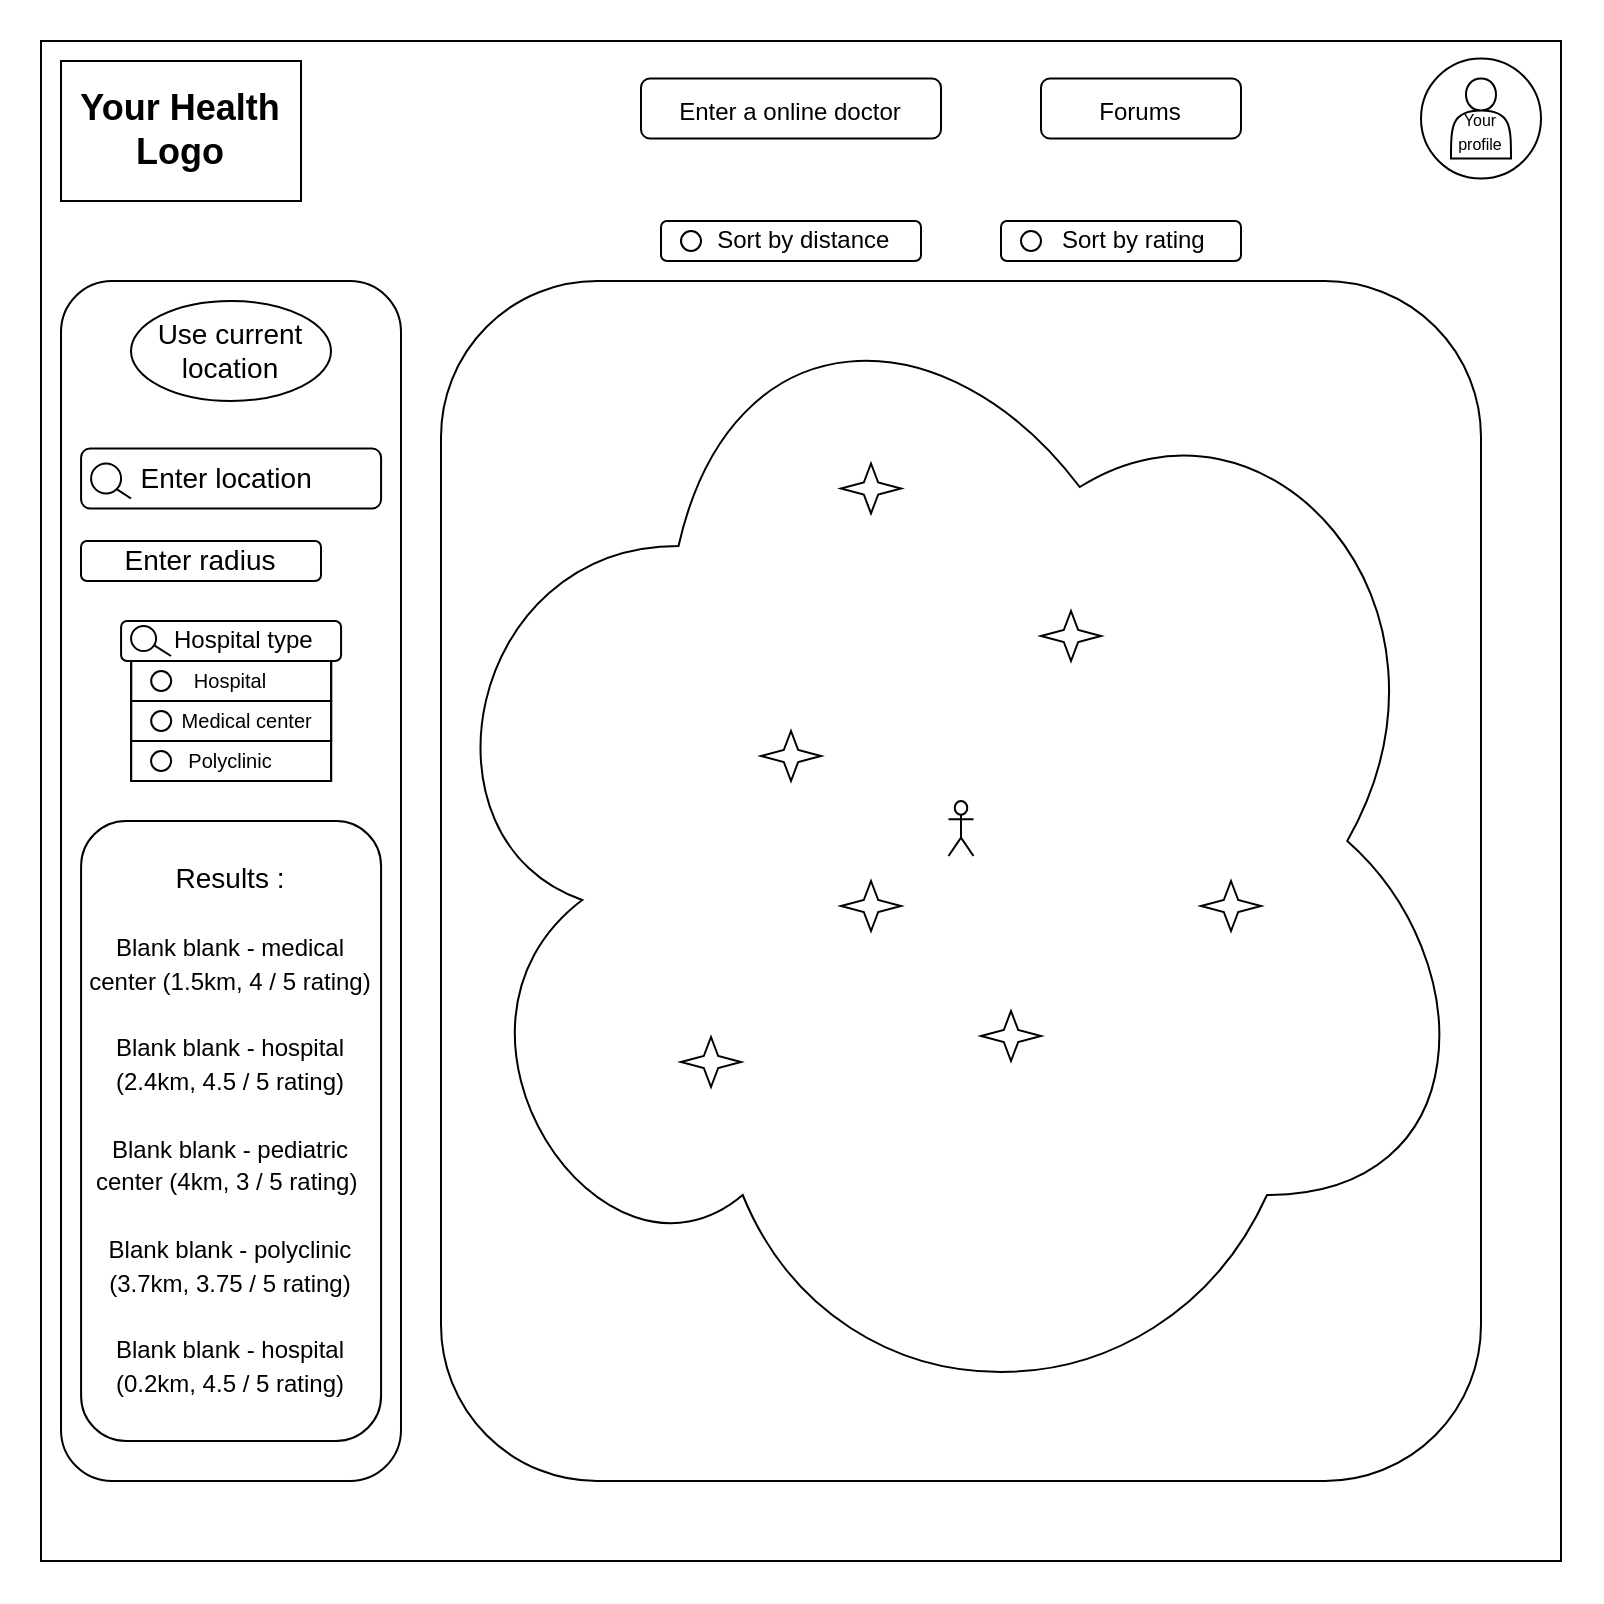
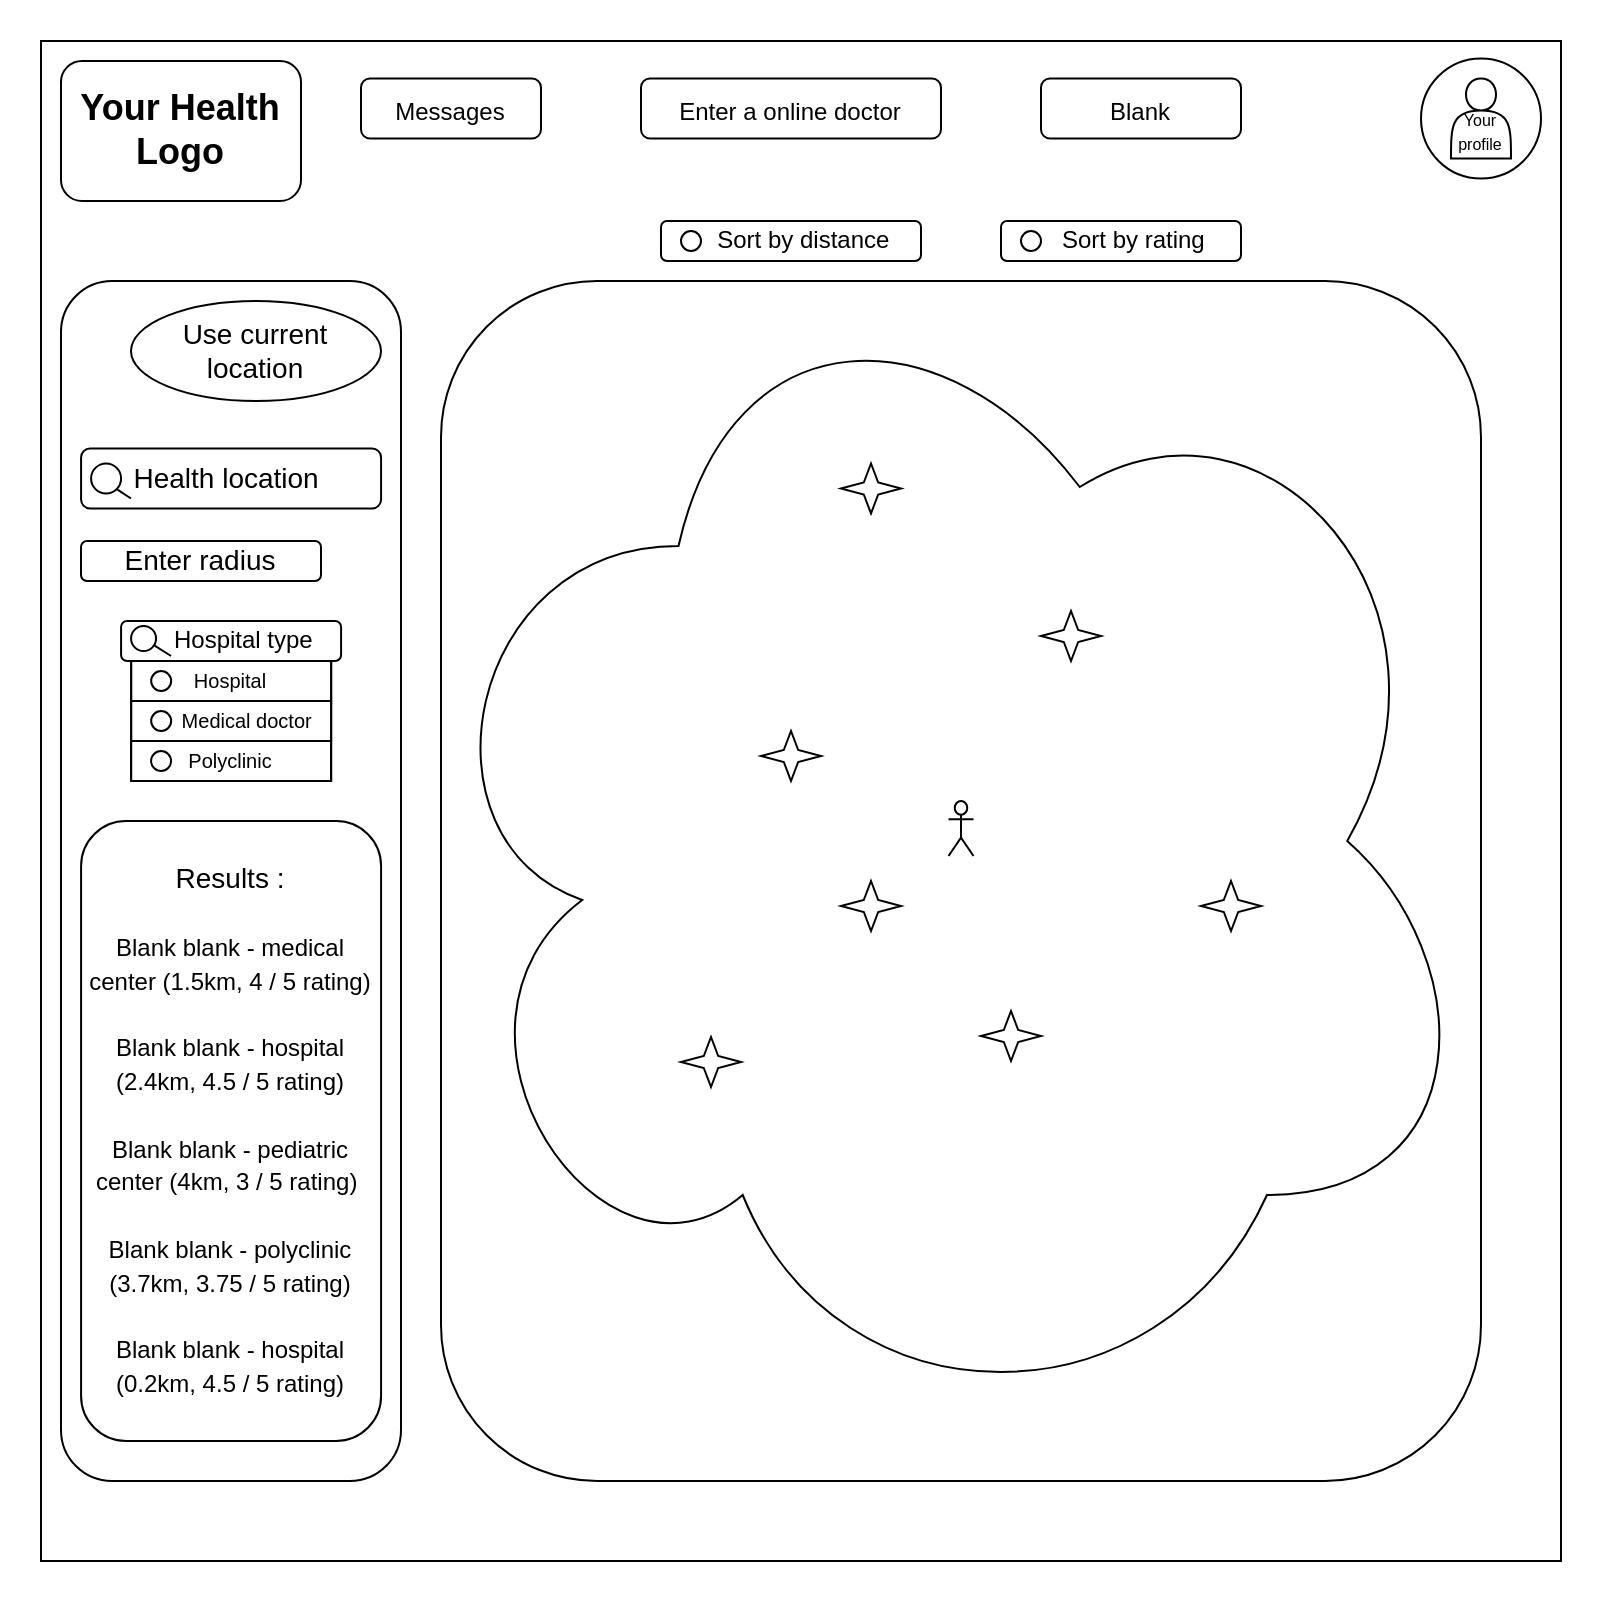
node "Messages": added
node "Forums": label "Forums" -> "Blank"
node "Your Health Logo": shape rectangle -> rounded rectangle
node "Use current location": size 200x100 -> 250x100
node "Enter location": label "Enter location" -> "Health location"
node "Medical center": label "Medical center" -> "Medical doctor"
